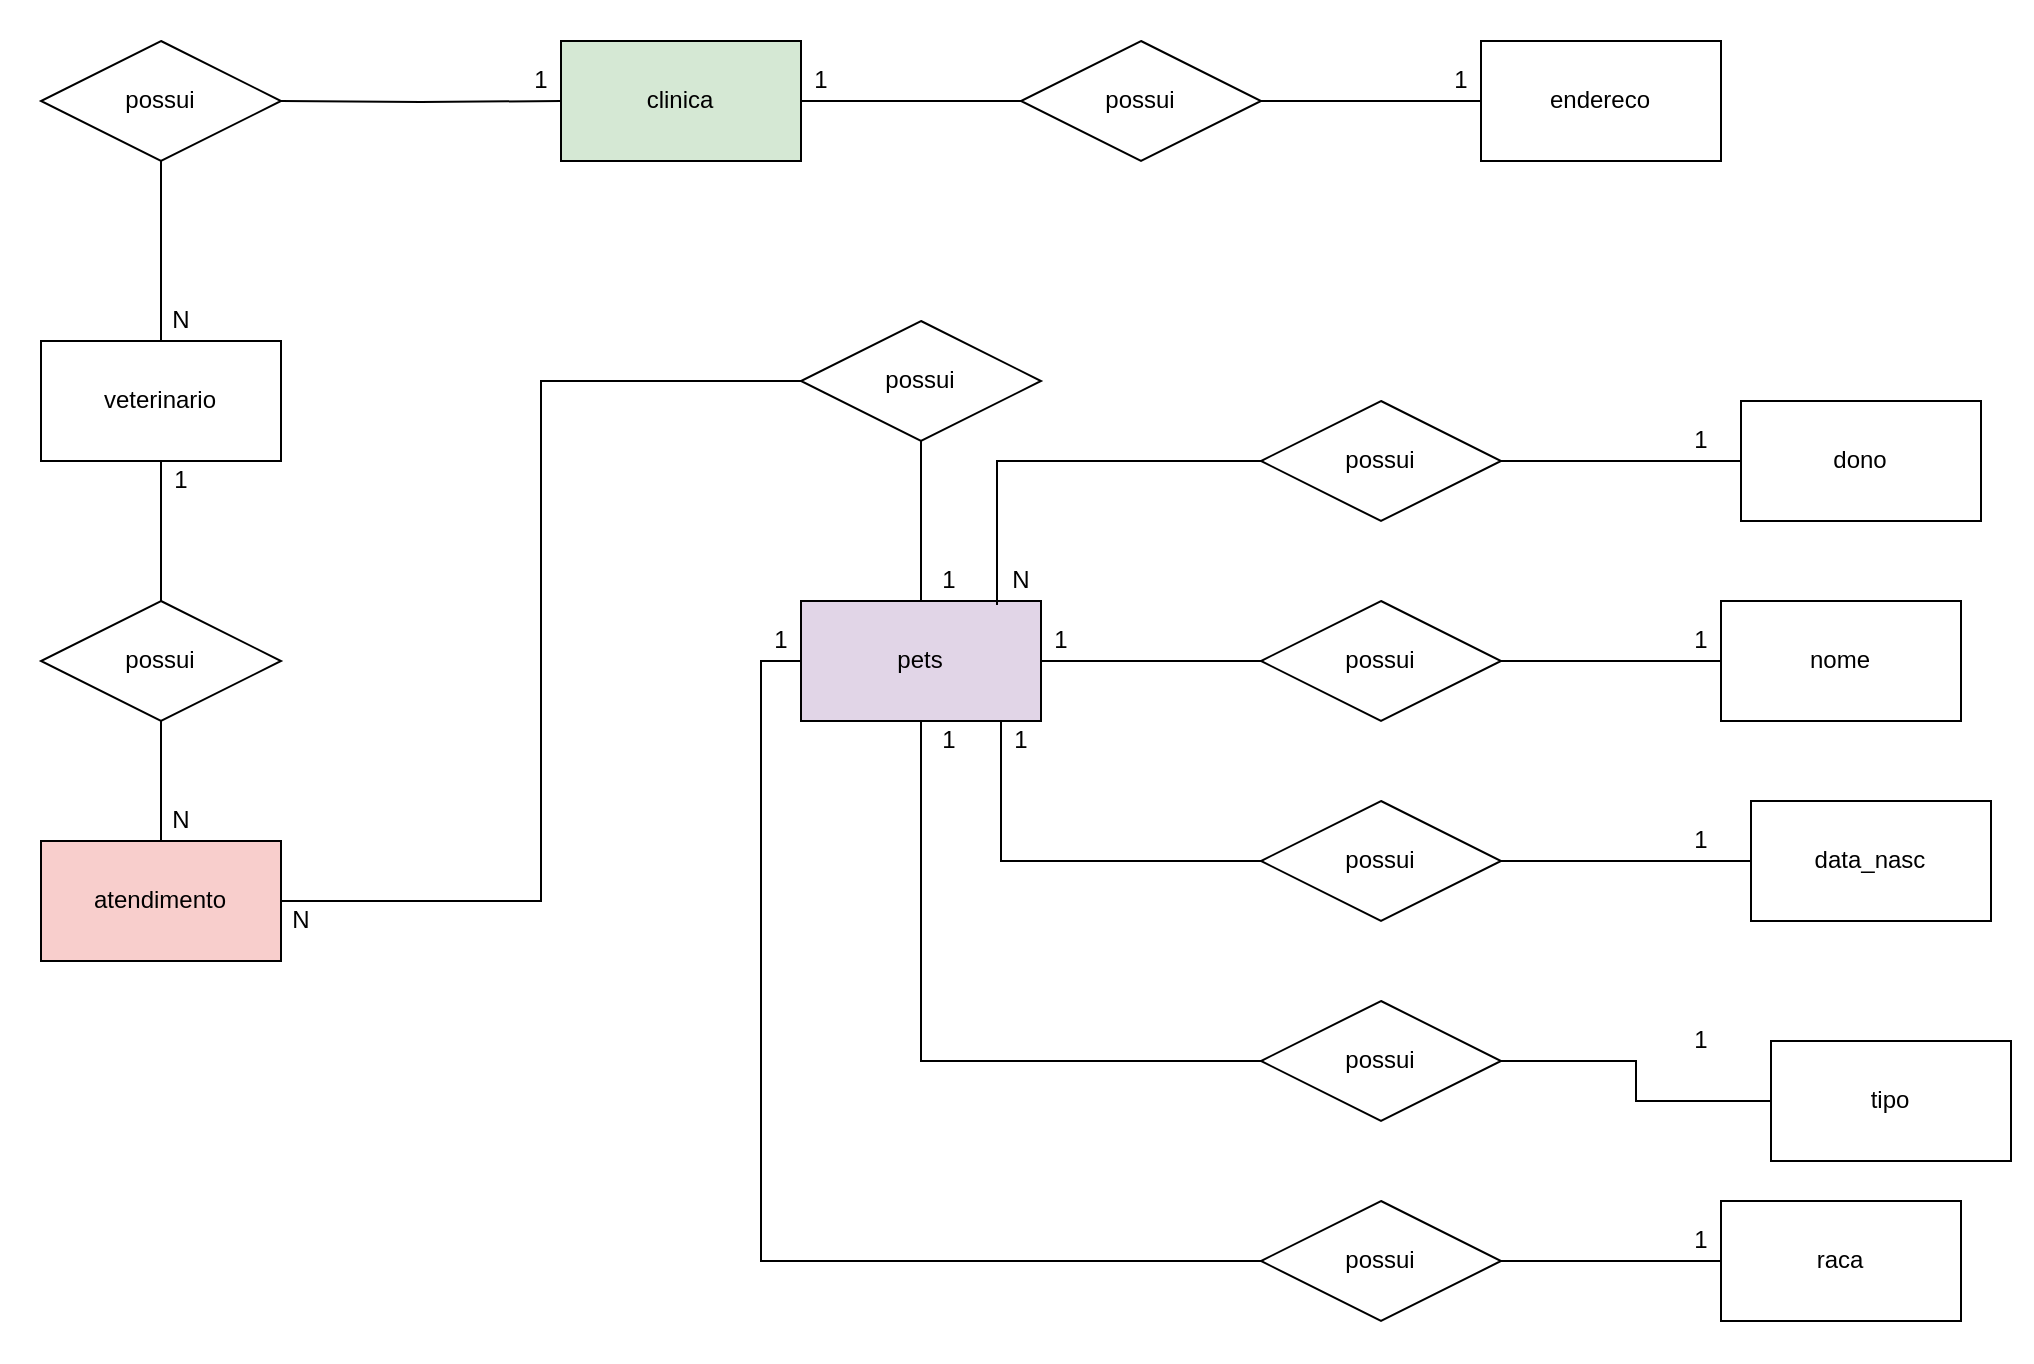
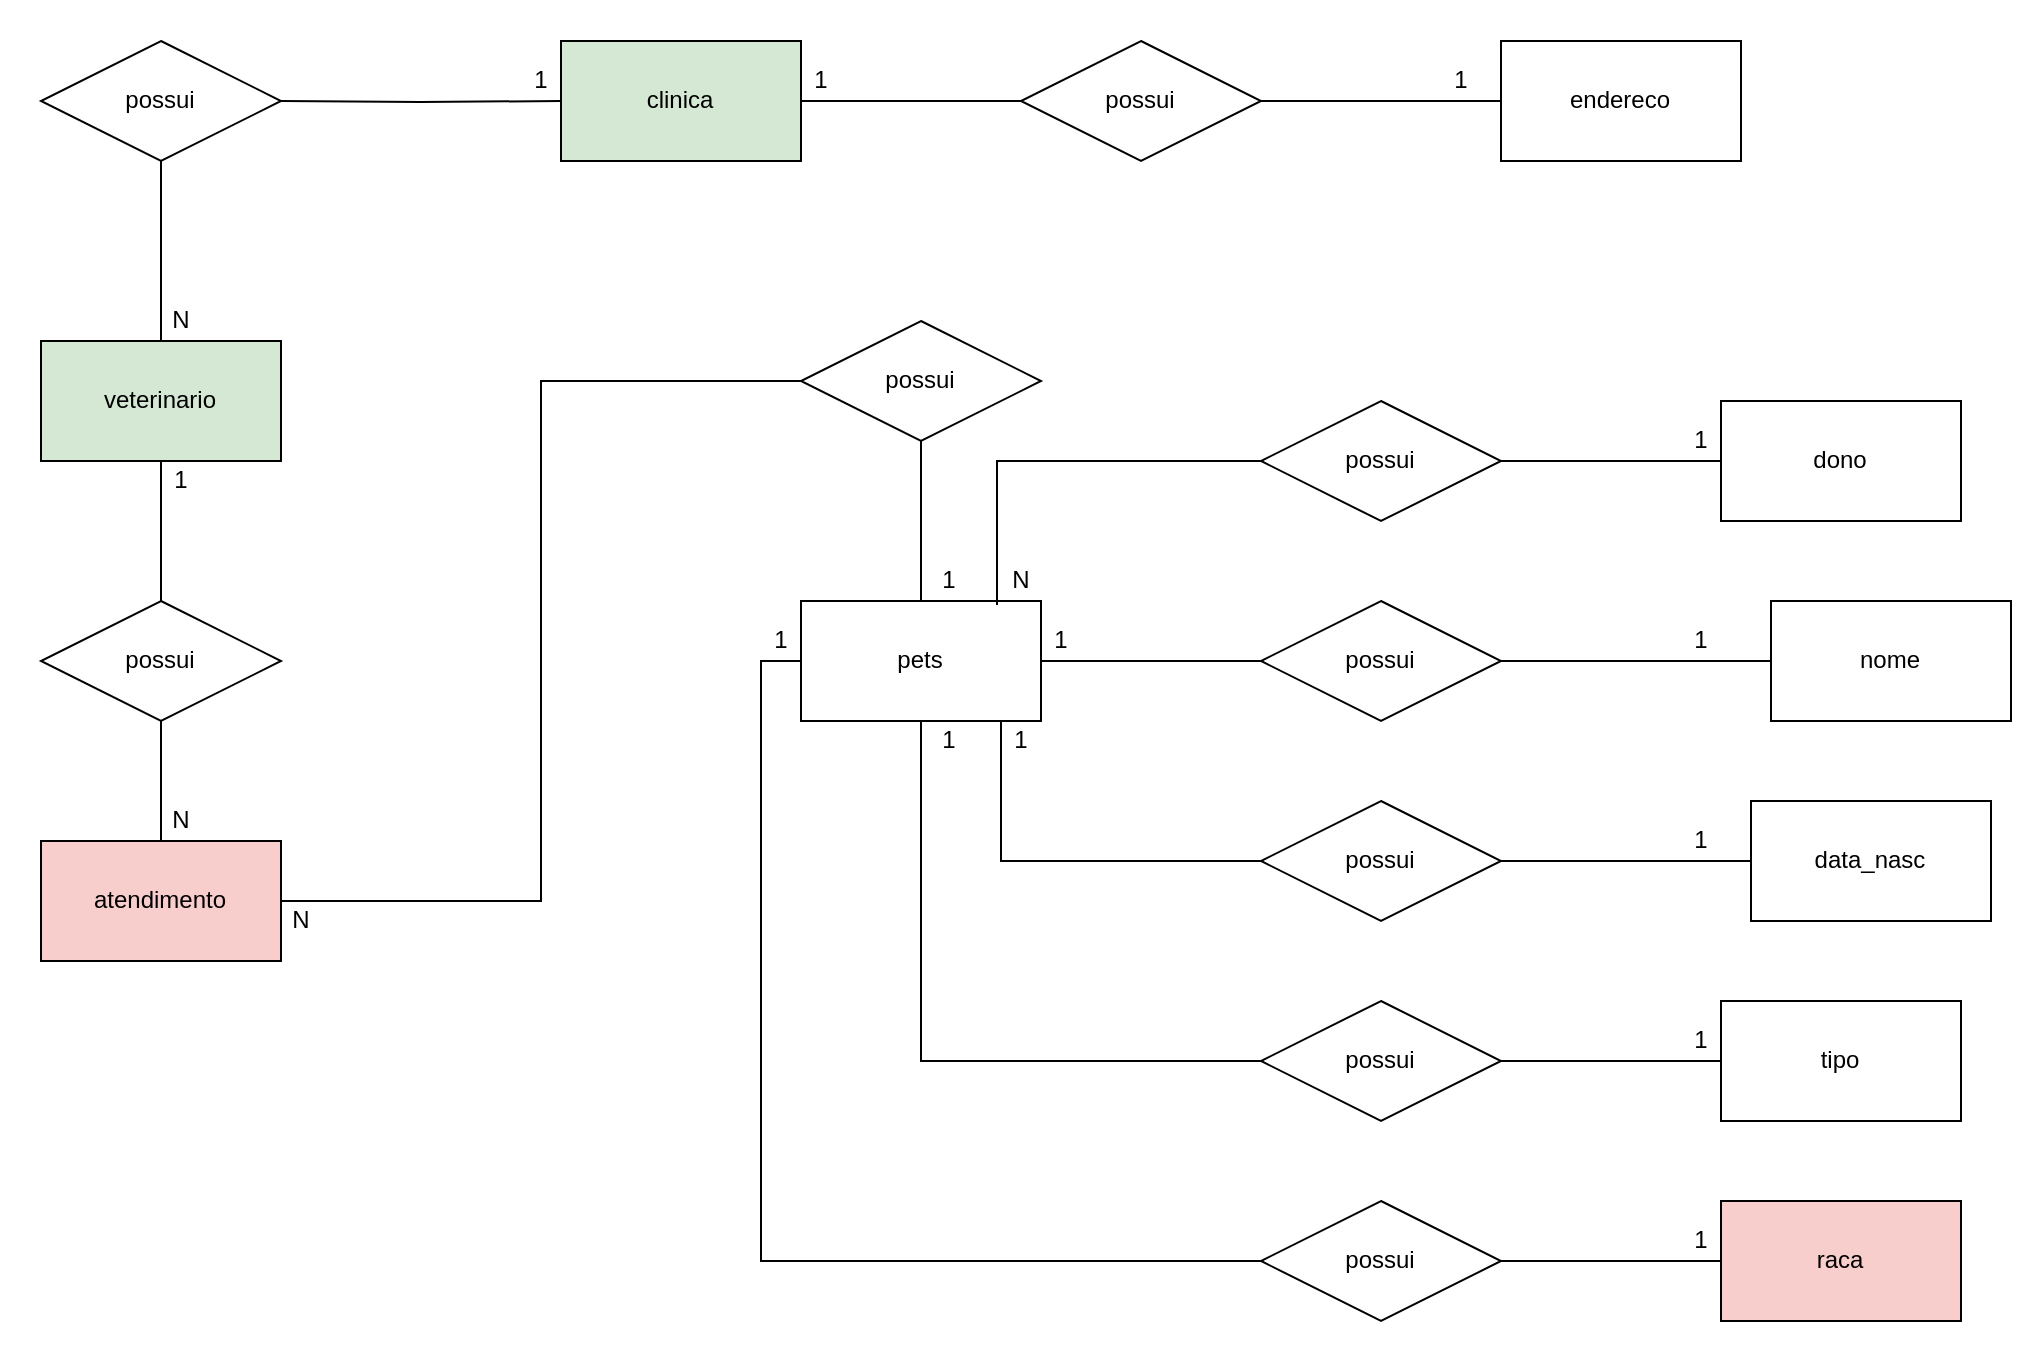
node "endereco": moved (1601, 101) -> (1621, 101)
node "veterinario": fillcolor #ffffff -> #d5e8d4
node "dono": moved (1861, 461) -> (1841, 461)
node "pets": fillcolor #e1d5e7 -> #ffffff
node "nome": moved (1841, 661) -> (1891, 661)
node "tipo": moved (1891, 1101) -> (1841, 1061)
node "raca": fillcolor #ffffff -> #f8cecc
